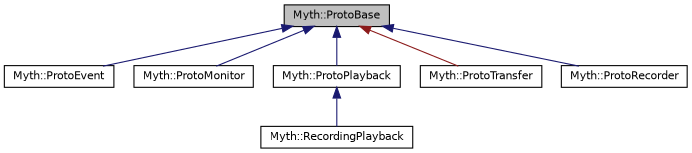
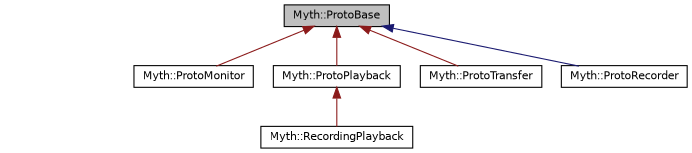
edge "Myth::ProtoMonitor" -> "Myth::ProtoBase": color midnightblue -> firebrick4
edge "Myth::ProtoPlayback" -> "Myth::ProtoBase": color midnightblue -> firebrick4
node "Myth::ProtoEvent": removed
edge "Myth::RecordingPlayback" -> "Myth::ProtoPlayback": color midnightblue -> firebrick4
